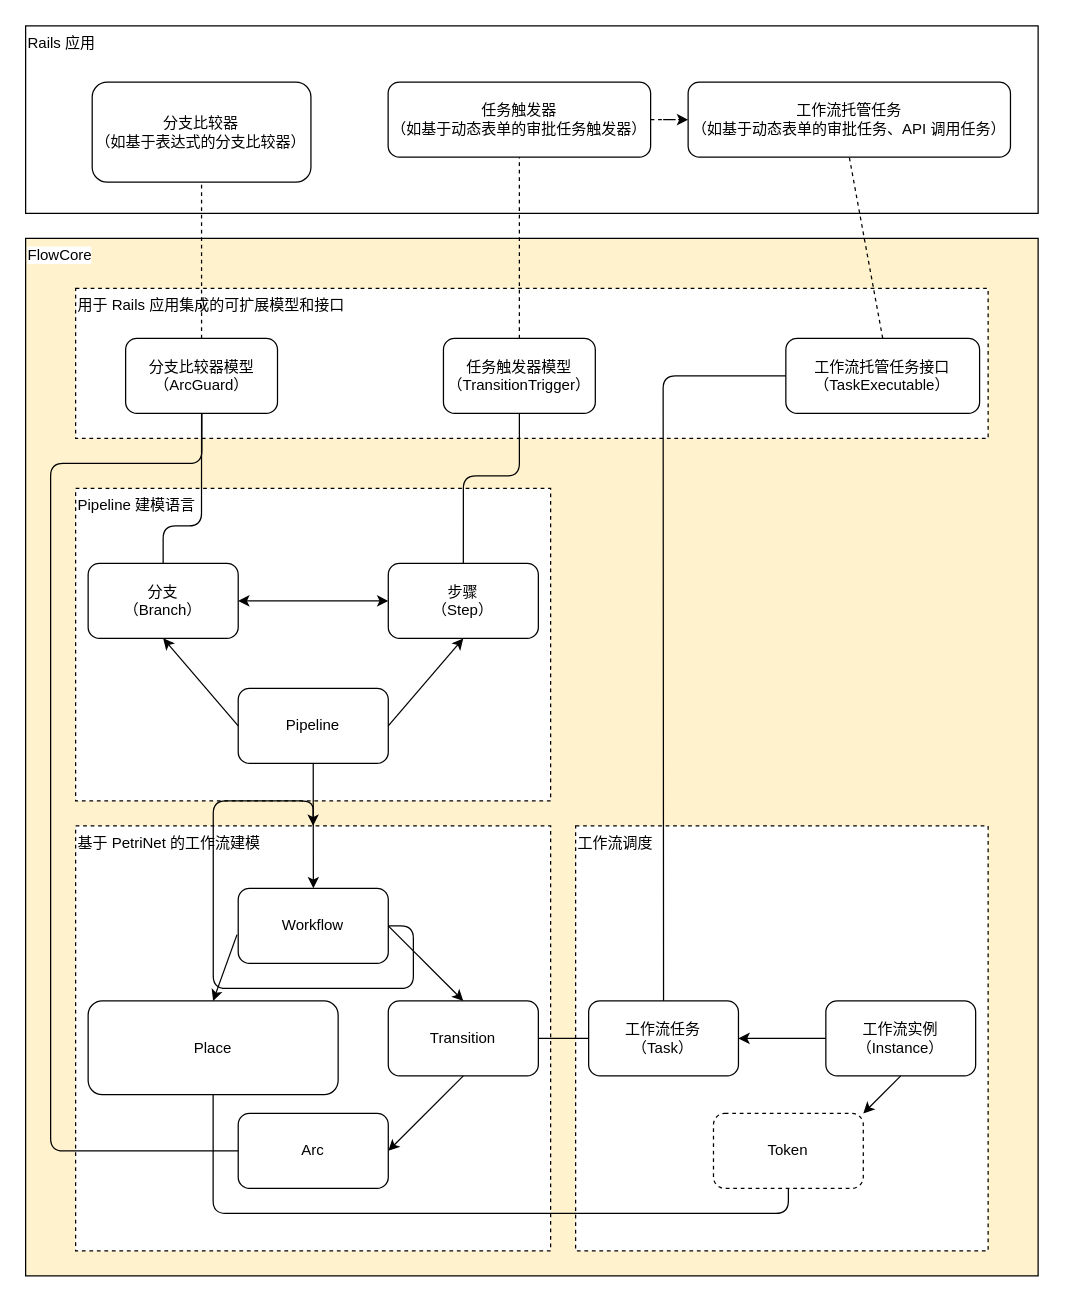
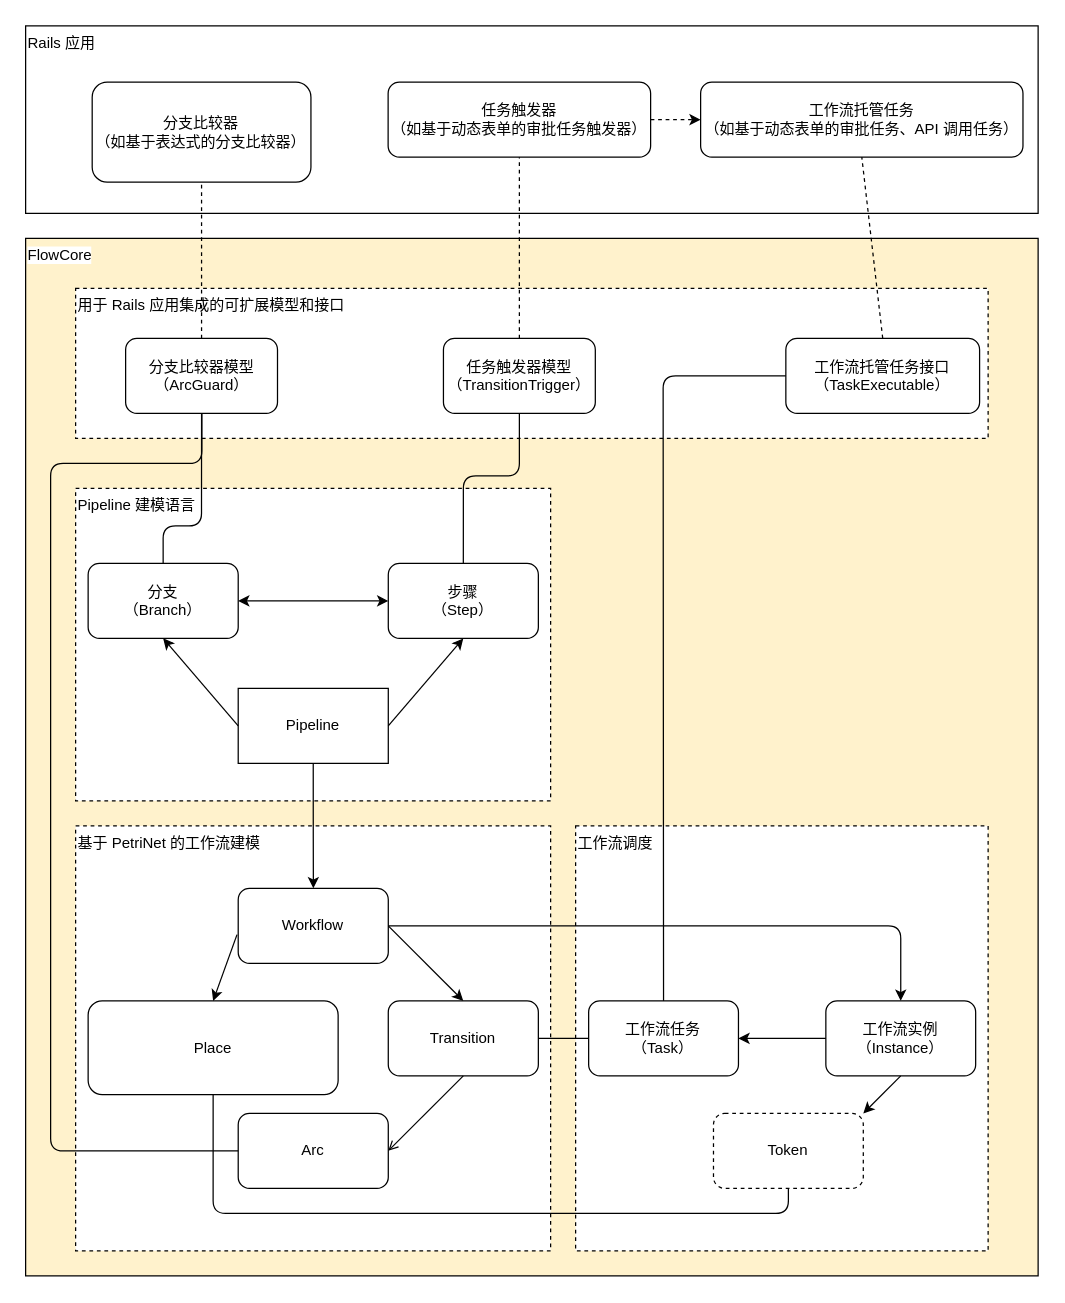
node "工作流托管任务 （如基于动态表单的审批任务、API 调用任务）": moved (849, 119) -> (862, 119)
node "Pipeline": shape rounded rectangle -> rectangle
edge "Workflow" -> "基于 PetriNet 的工作流建模": now "Workflow" -> "工作流实例 （Instance）"
edge "Transition" -> "Arc": arrowhead classic -> open
